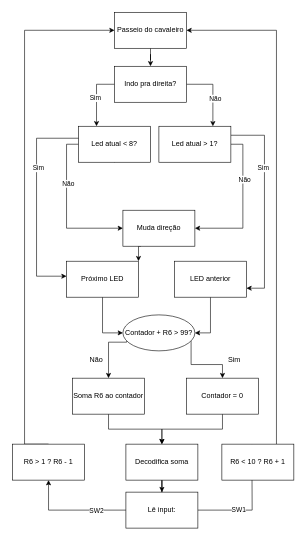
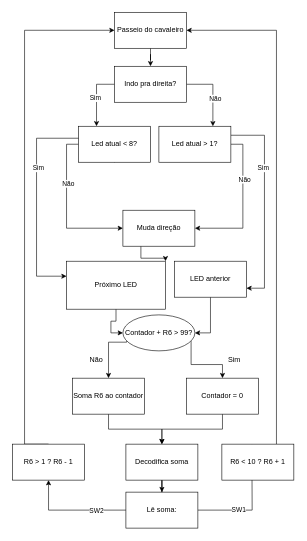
node "Próximo LED": size 72x36 -> 99x48
node "Lê input:": label "Lê input:" -> "Lê soma:"
